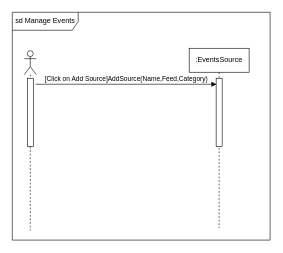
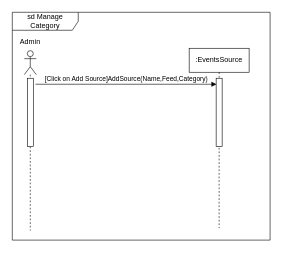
node "sd Manage Events": label "sd Manage Events" -> "sd Manage Category"
node "Admin": added
